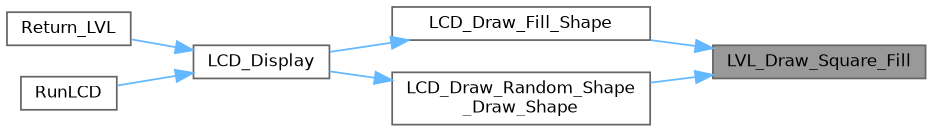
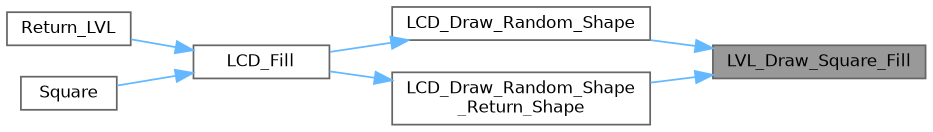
node "LCD_Draw_Fill_Shape": label "LCD_Draw_Fill_Shape" -> "LCD_Draw_Random_Shape"
node "LCD_Display": label "LCD_Display" -> "LCD_Fill"
node "RunLCD": label "RunLCD" -> "Square"
node "LCD_Draw_Random_Shape _Draw_Shape": label "LCD_Draw_Random_Shape _Draw_Shape" -> "LCD_Draw_Random_Shape _Return_Shape"
